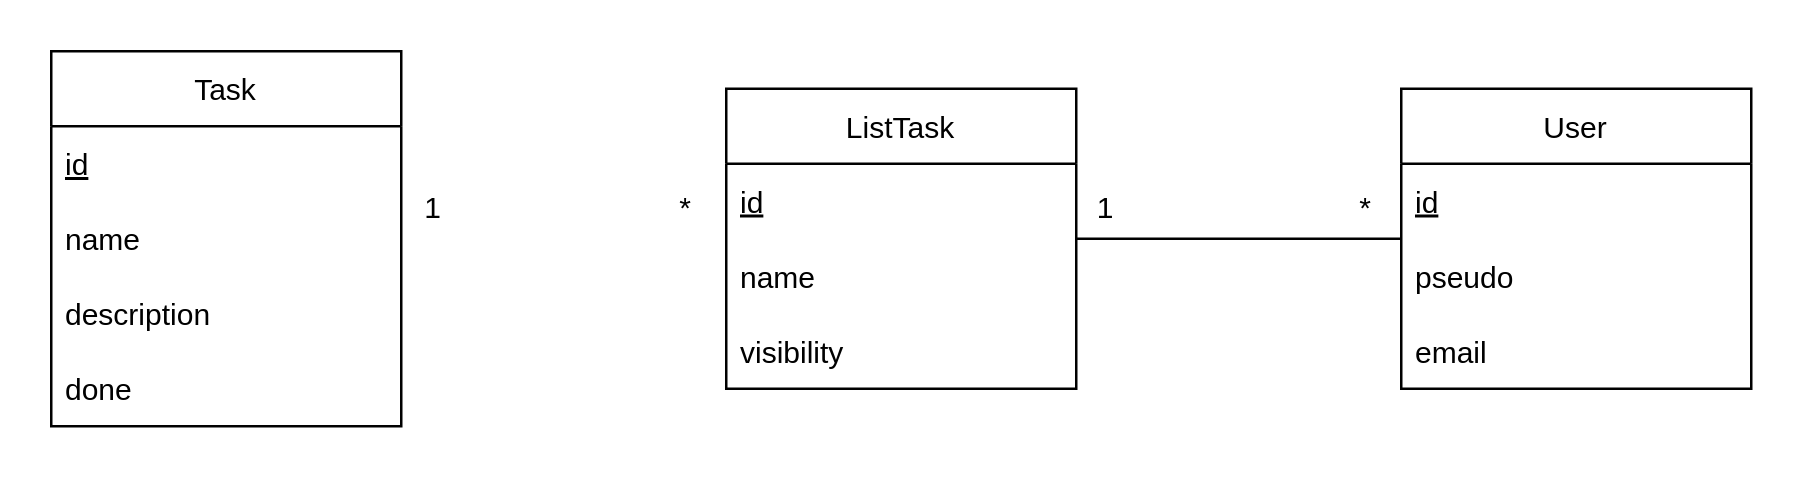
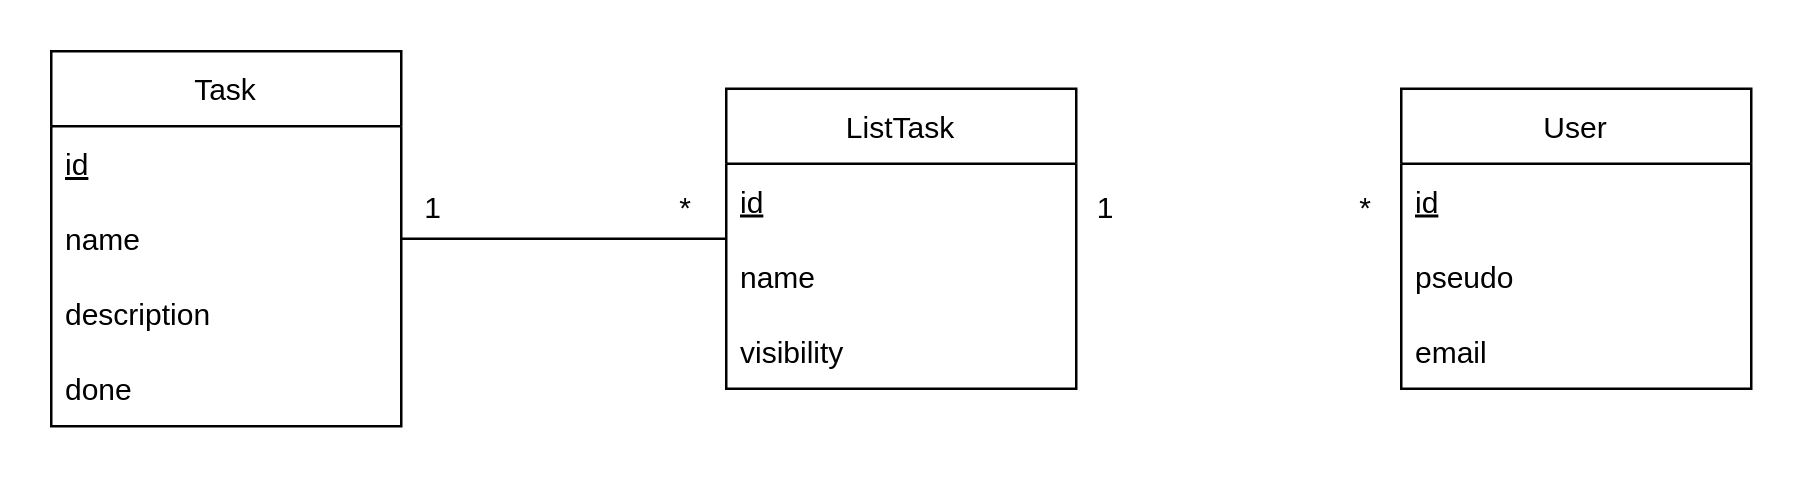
edge "Task" -- "ListTask": added
edge "ListTask" -- "User": removed
